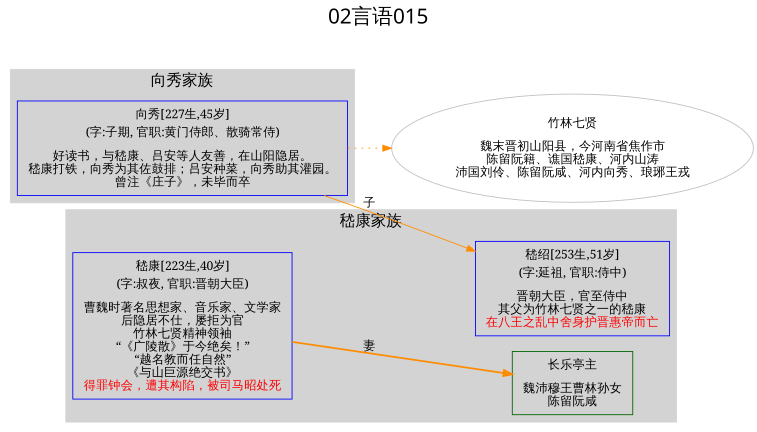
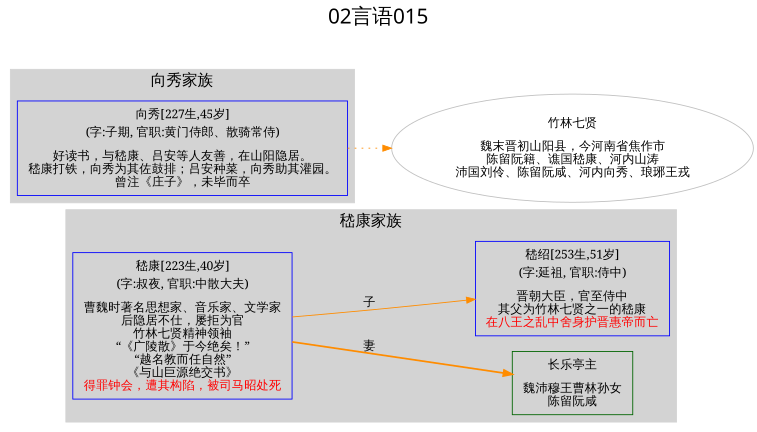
edge "向秀[227生,45岁]" -> "嵇绍[253生,51岁]": now "嵇康[223生,40岁]" -> "嵇绍[253生,51岁]"
node "嵇康[223生,40岁]": text "(字:叔夜, 官职:晋朝大臣)" -> "(字:叔夜, 官职:中散大夫)"
